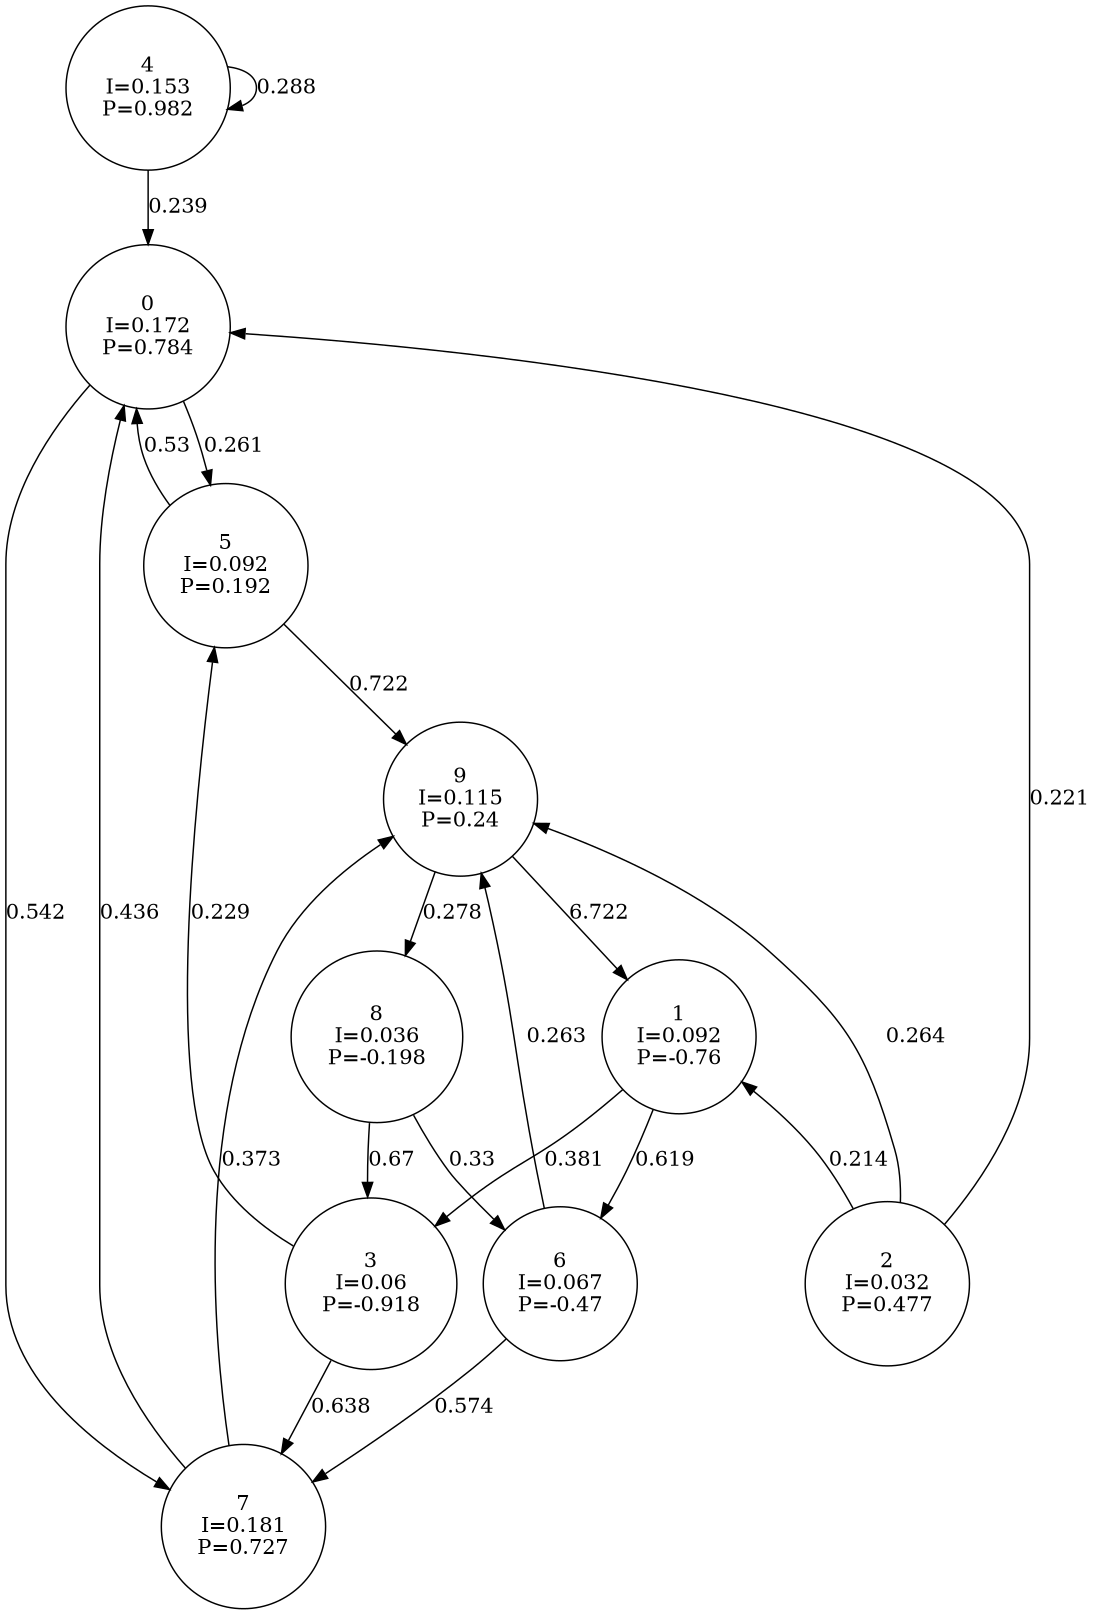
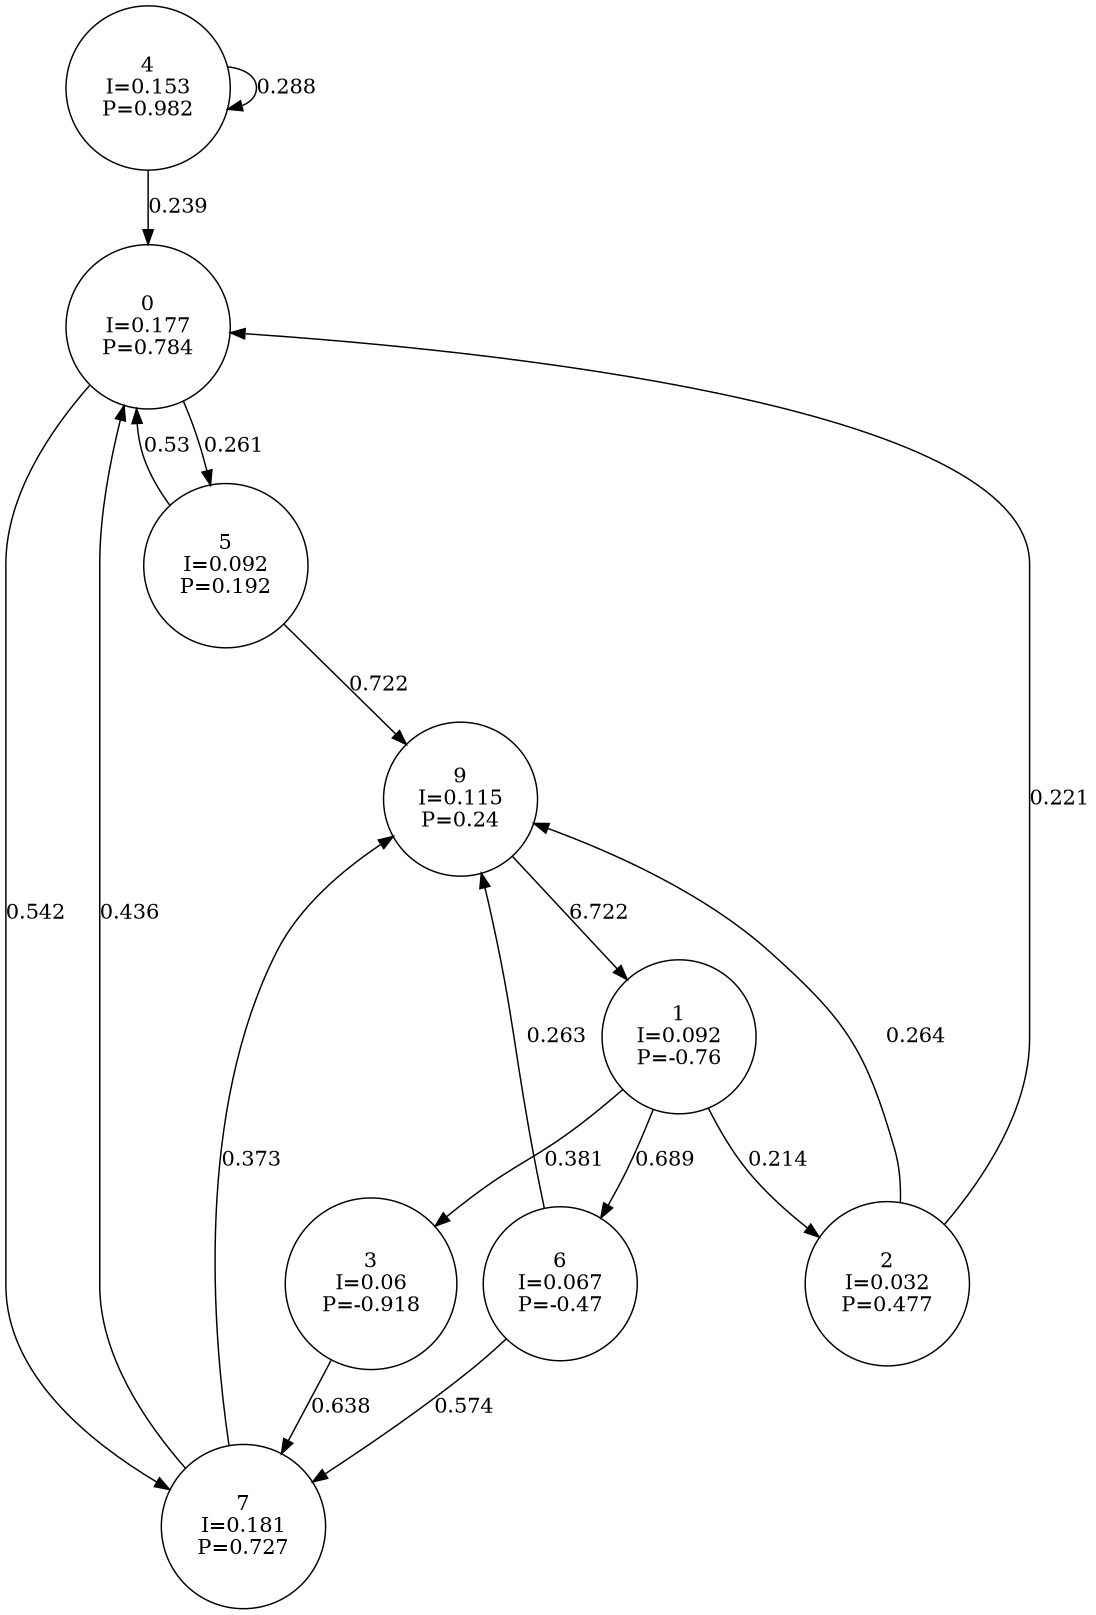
node "0 I=0.172 P=0.784": label "0 I=0.172 P=0.784" -> "0 I=0.177 P=0.784"
edge "3 I=0.06 P=-0.918" -> "5 I=0.092 P=0.192": removed, label "0.229"
node "8 I=0.036 P=-0.198": removed
edge "2 I=0.032 P=0.477" -> "1 I=0.092 P=-0.76": reversed
edge "1 I=0.092 P=-0.76" -> "6 I=0.067 P=-0.47": label "0.619" -> "0.689"
